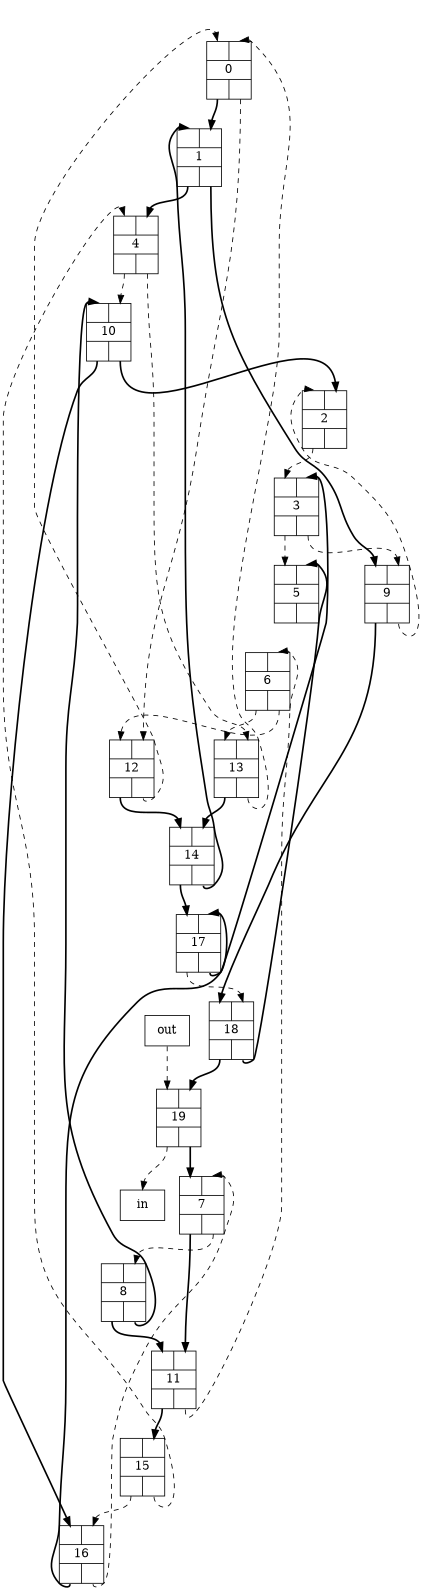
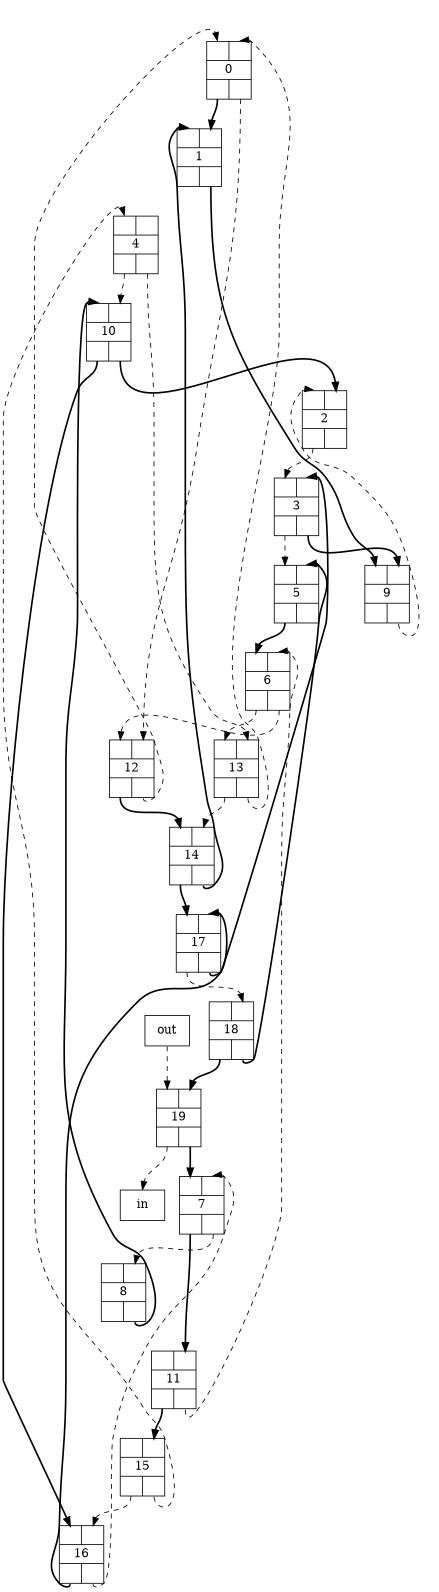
edge "1" -> "4": removed
edge "3" -> "9": style dashed -> bold
edge "5" -> "6": added
edge "13" -> "14": style bold -> dashed
edge "9" -> "18": removed
edge "8" -> "11": removed
